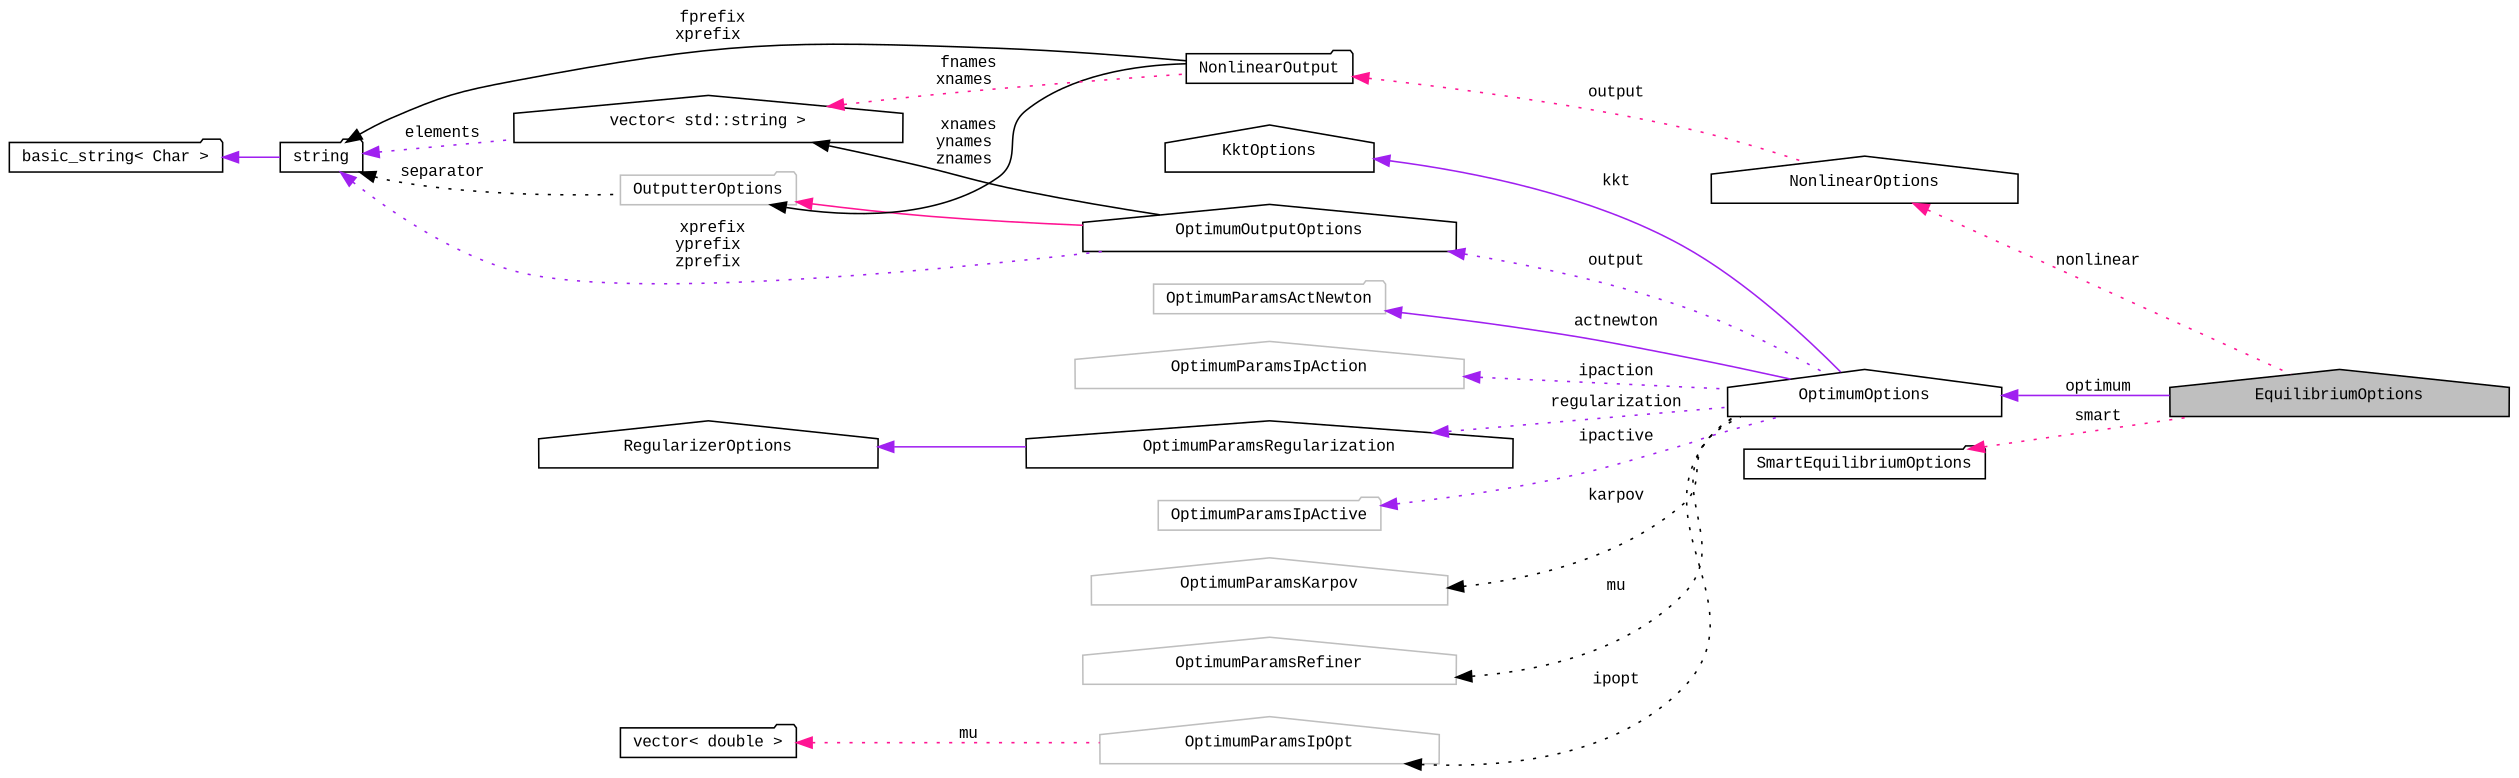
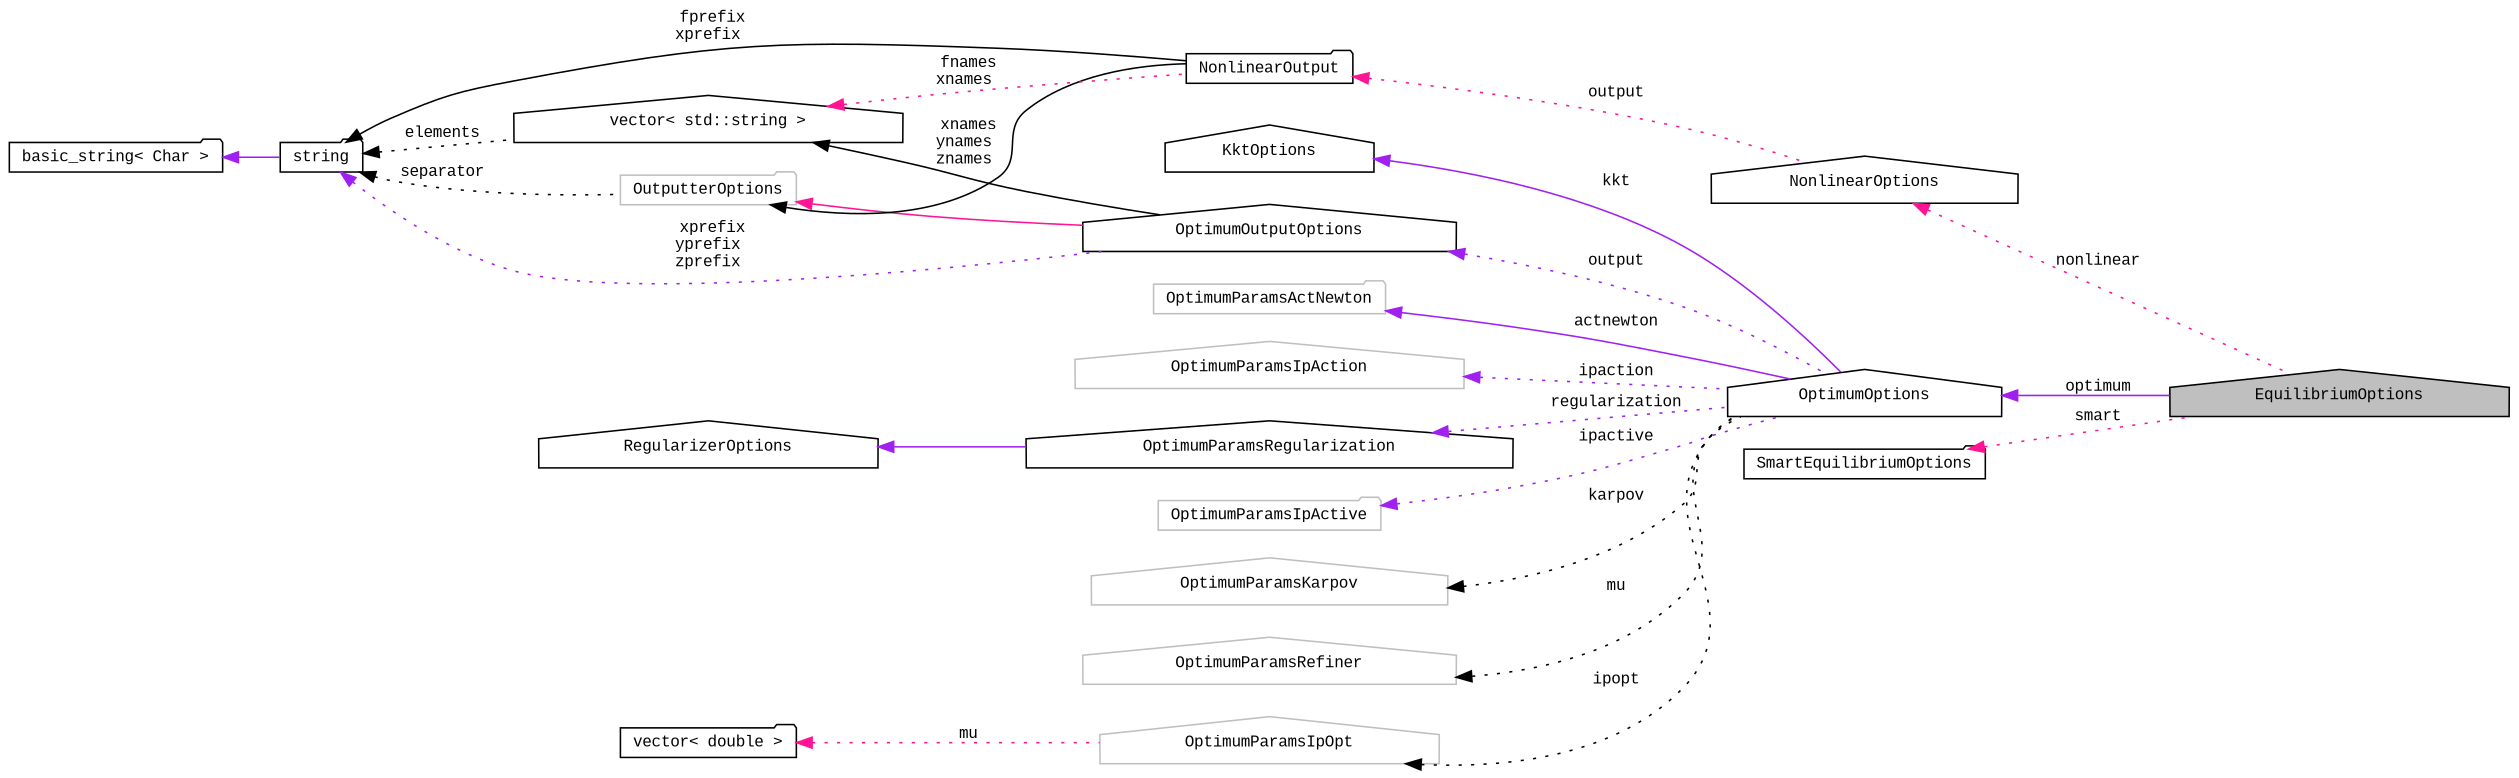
edge "vector< std::string >" -> "string": color purple -> black
